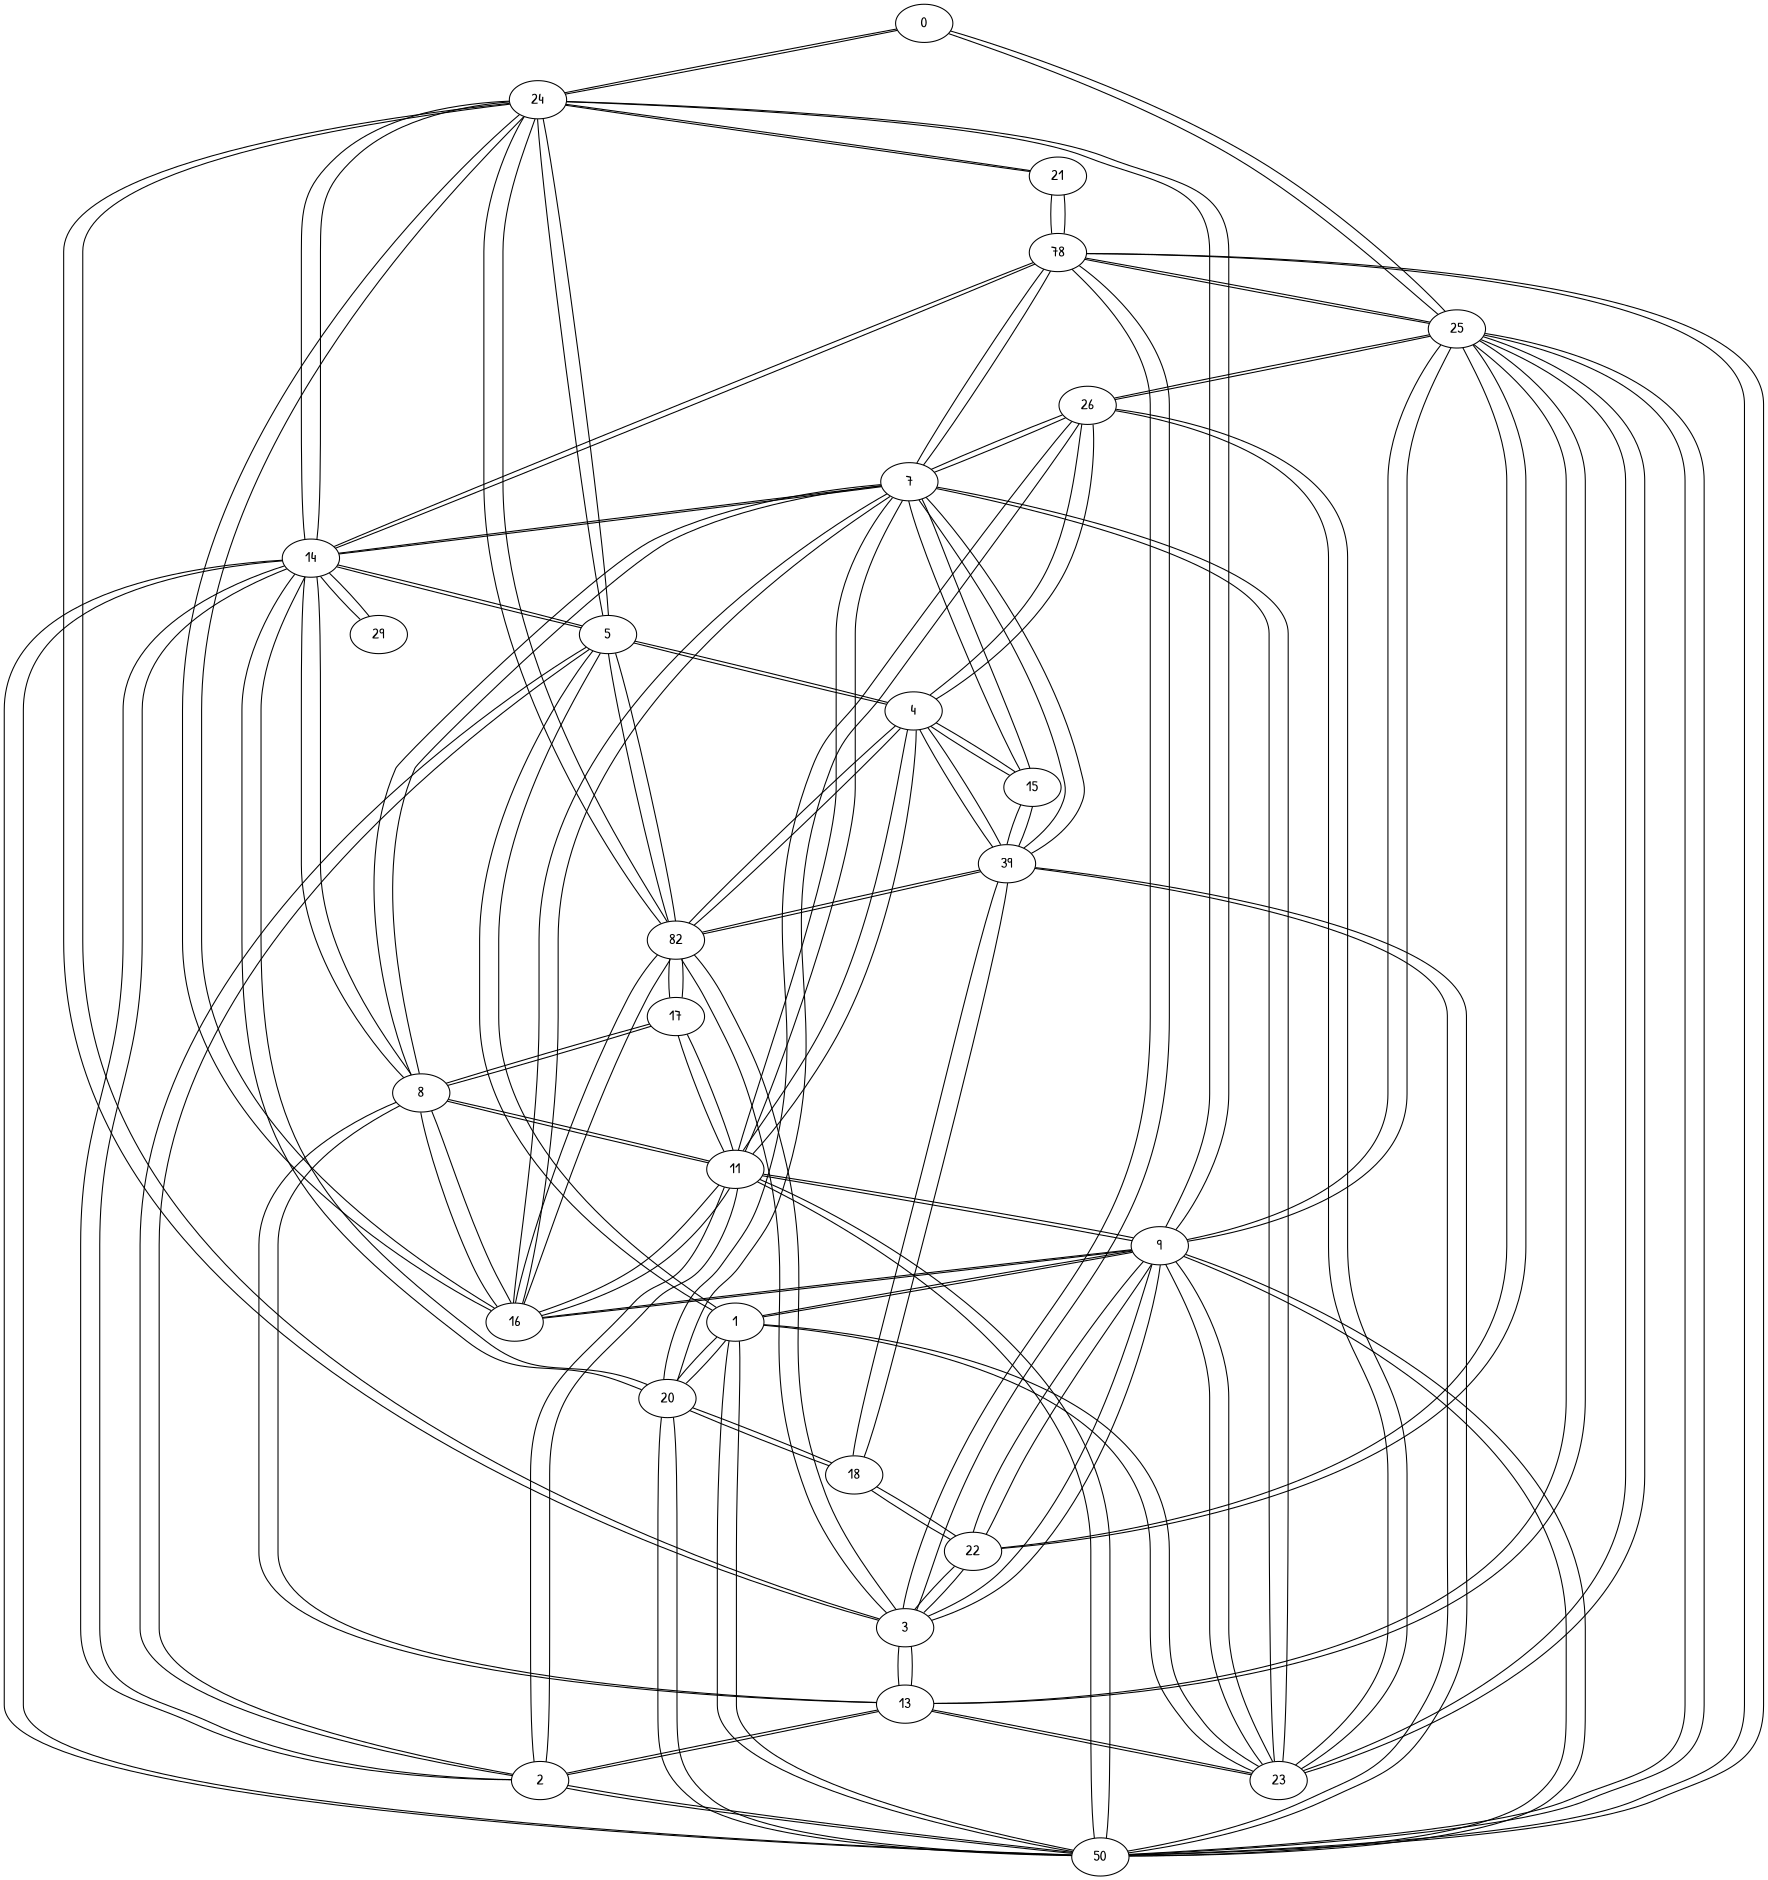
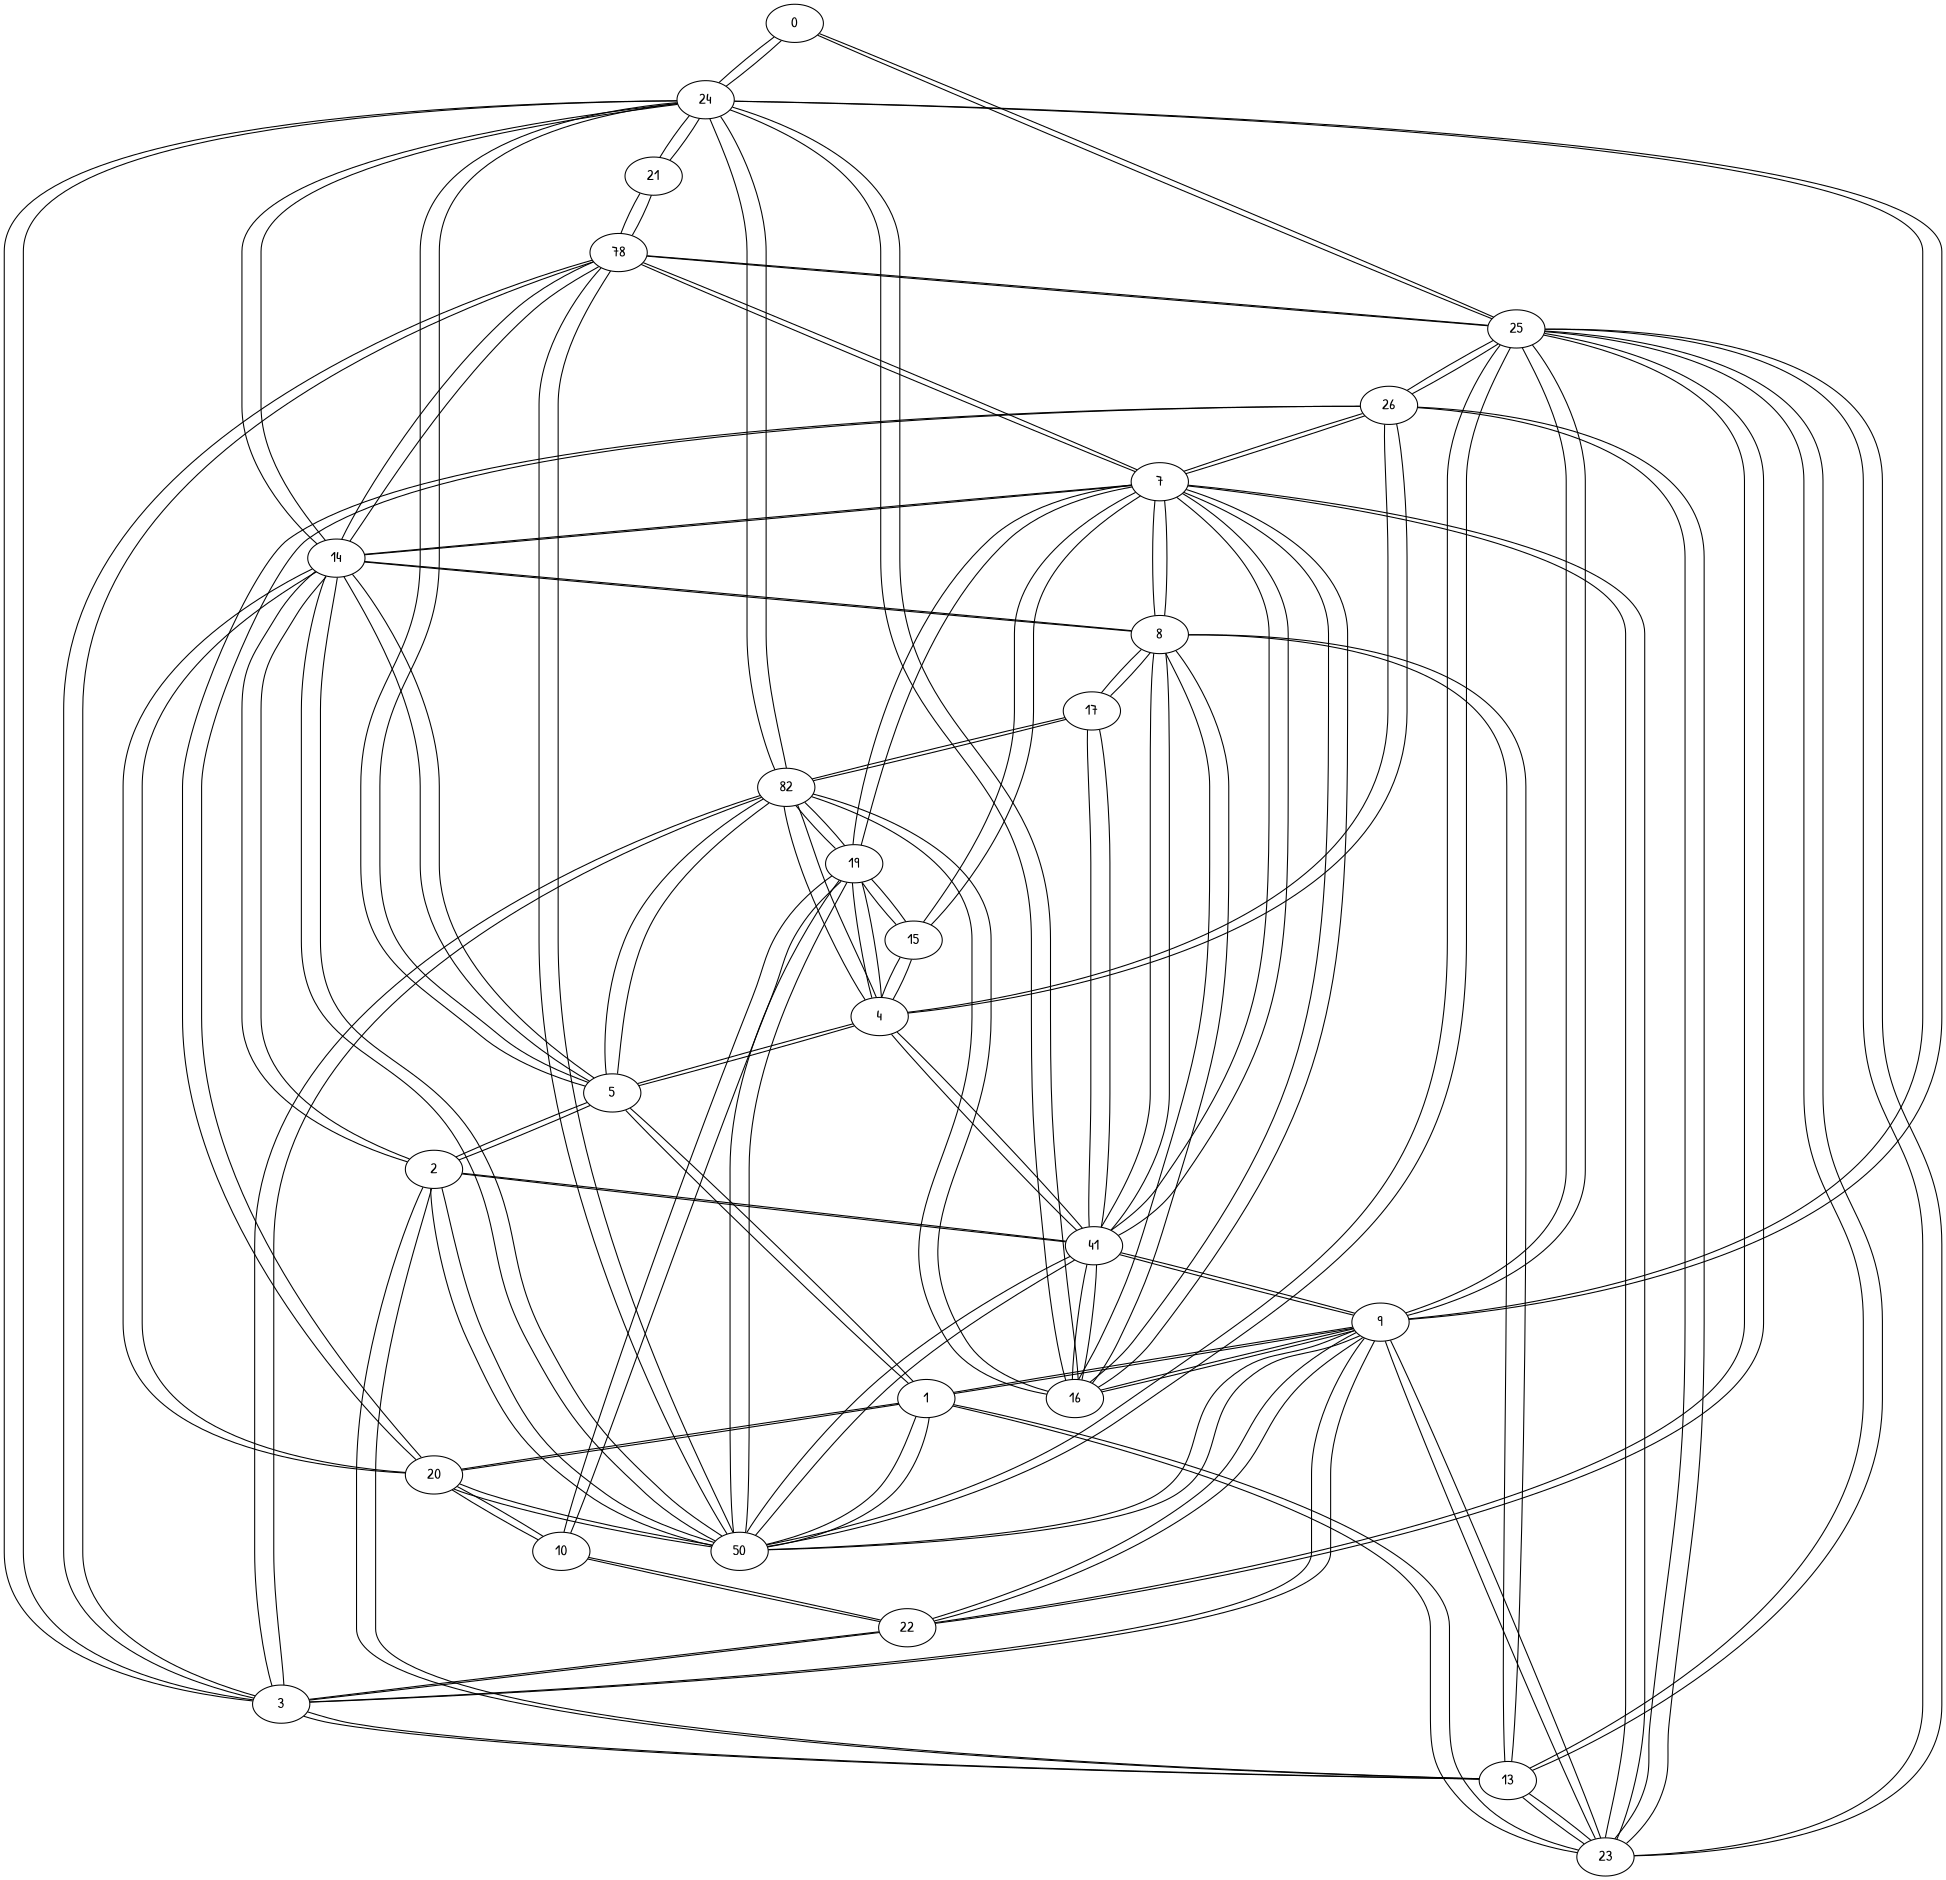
node "29": removed
node "39": label "39" -> "19"
node "11": label "11" -> "41"
node "18": label "18" -> "10"
